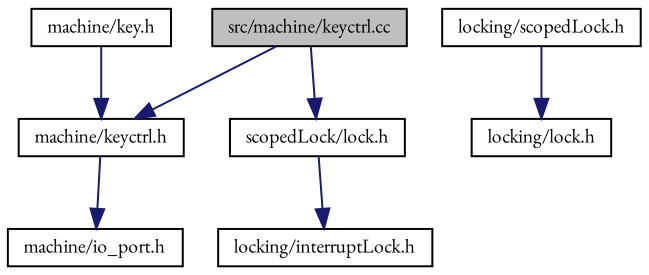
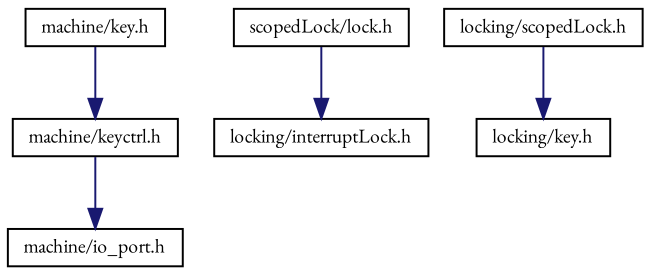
node "src/machine/keyctrl.cc": removed
node "locking/lock.h": label "locking/lock.h" -> "locking/key.h"
